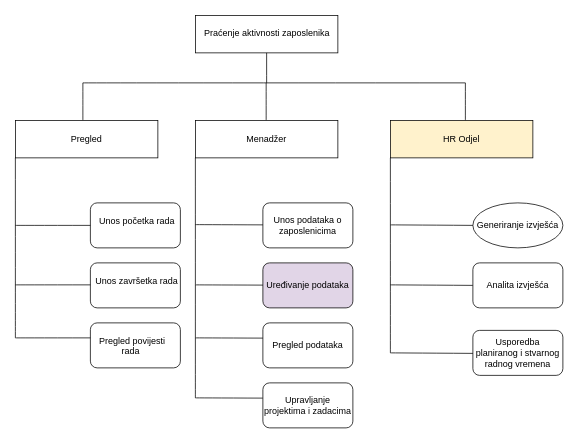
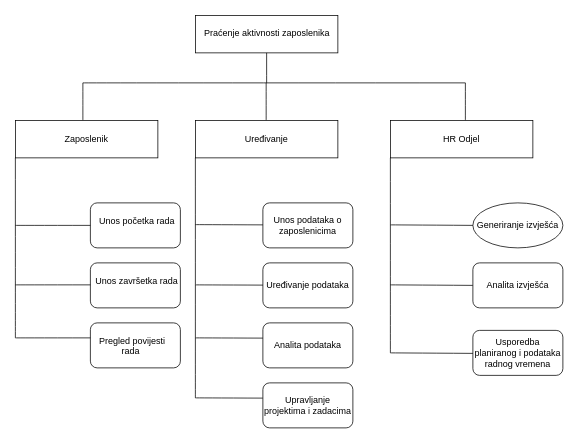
node "Pregled": label "Pregled" -> "Zaposlenik"
node "Menadžer": label "Menadžer" -> "Uređivanje"
node "HR Odjel": fillcolor #fff2cc -> #ffffff
node "Uređivanje podataka": fillcolor #e1d5e7 -> #ffffff
node "Pregled podataka": label "Pregled podataka" -> "Analita podataka"
node "Usporedba planiranog i stvarnog radnog vremena": label "Usporedba planiranog i stvarnog radnog vremena" -> "Usporedba planiranog i podataka radnog vremena"
